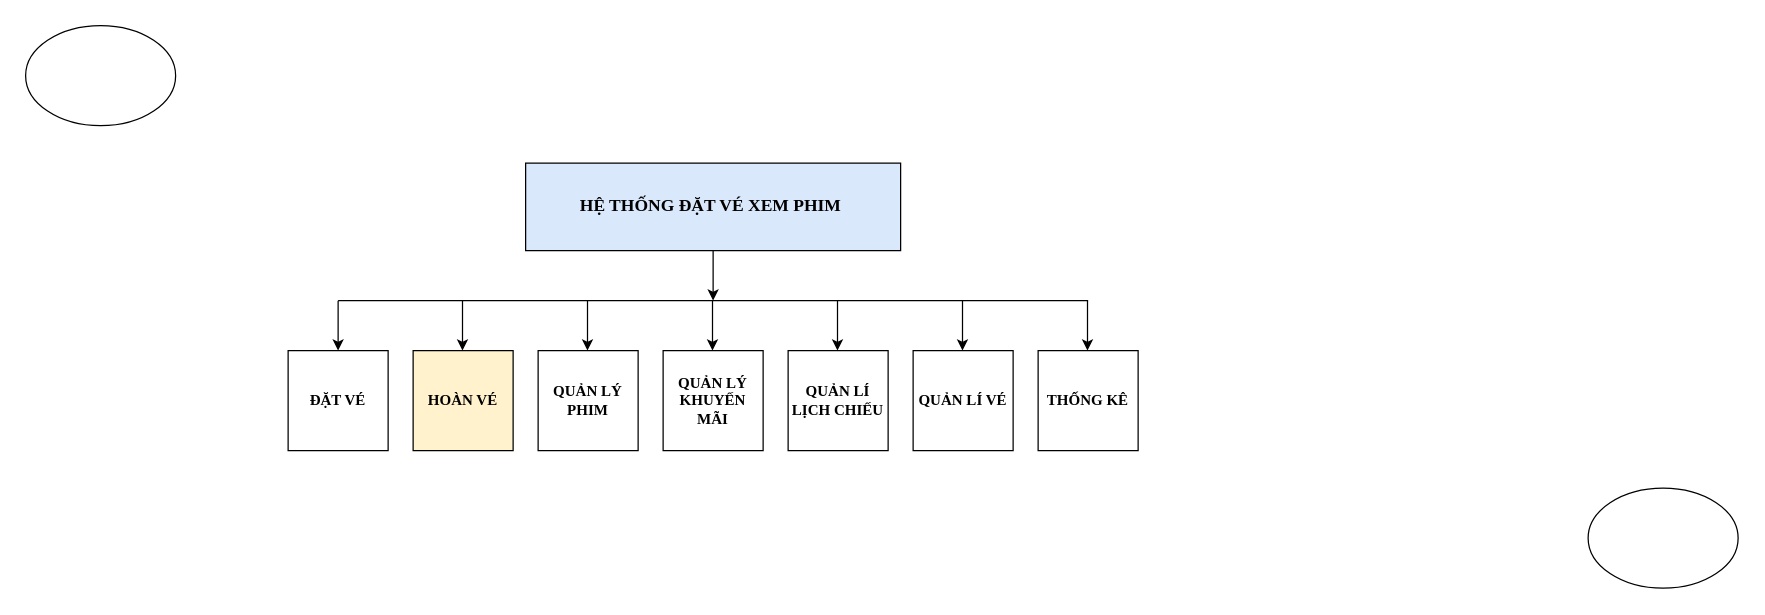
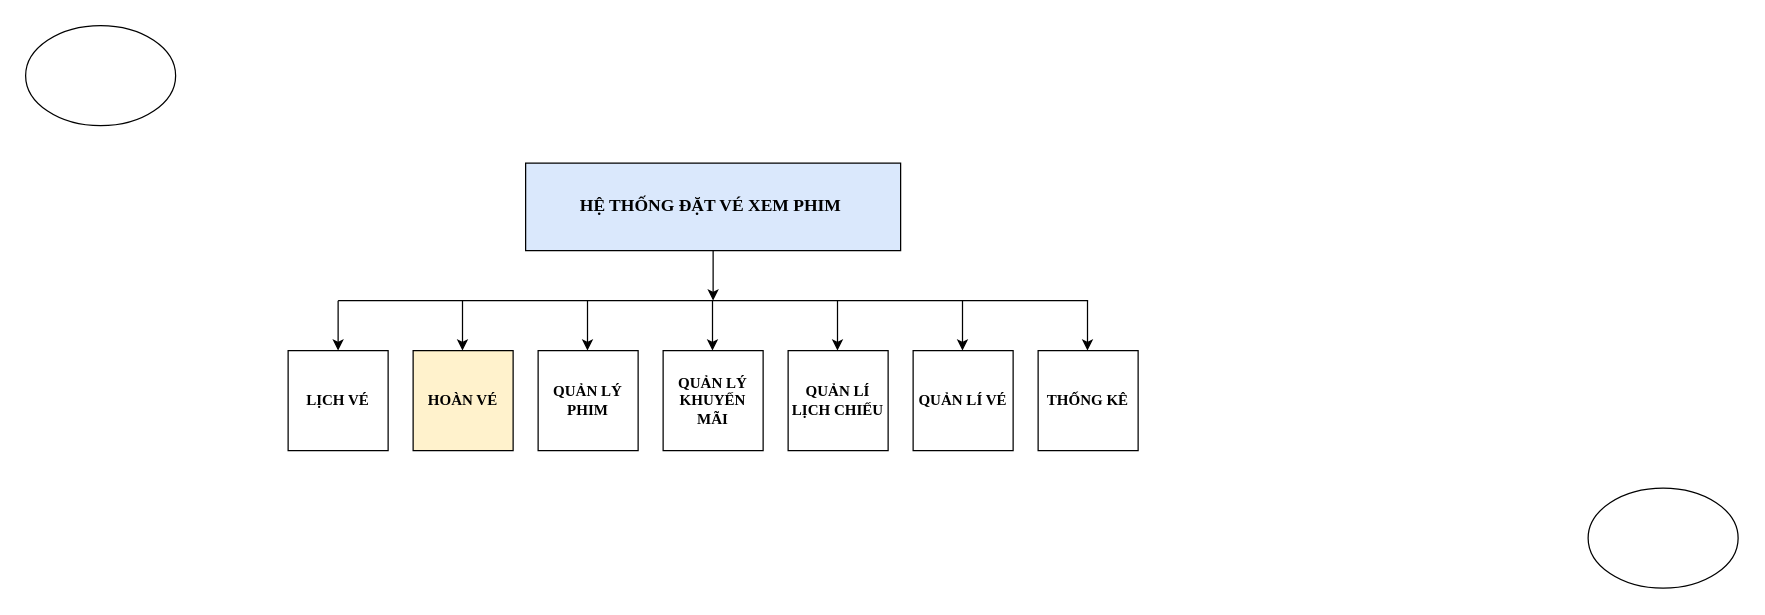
node "ĐẶT VÉ": label "ĐẶT VÉ" -> "LỊCH VÉ"
